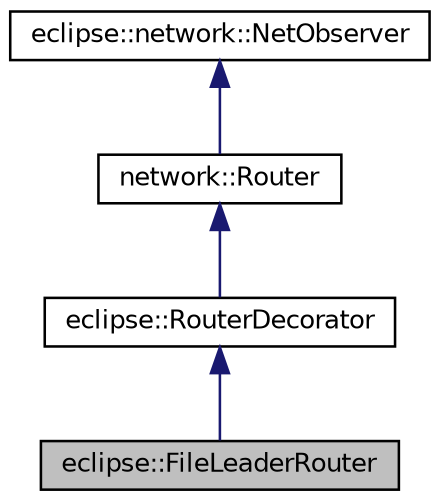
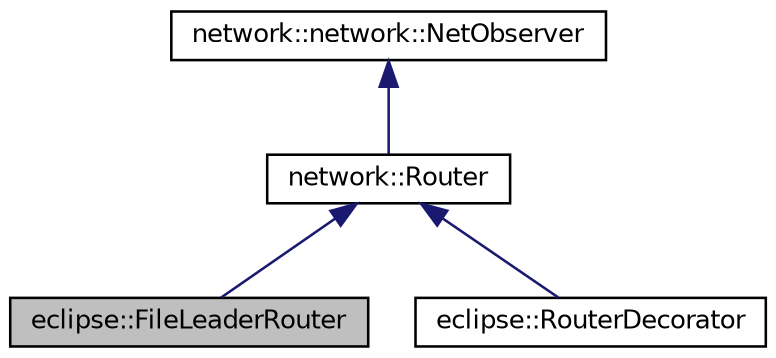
node "eclipse::network::NetObserver": label "eclipse::network::NetObserver" -> "network::network::NetObserver"
edge "eclipse::FileLeaderRouter" -> "eclipse::RouterDecorator": now "eclipse::FileLeaderRouter" -> "network::Router"
